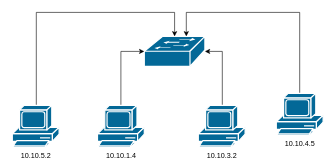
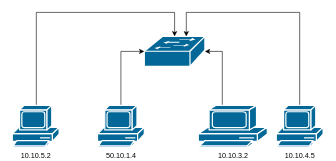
node "10.10.4.5": moved (300, 114) -> (300, 126)
node "10.10.3.2": size 47x42 -> 69x42
node "10.10.1.4": label "10.10.1.4" -> "50.10.1.4"
